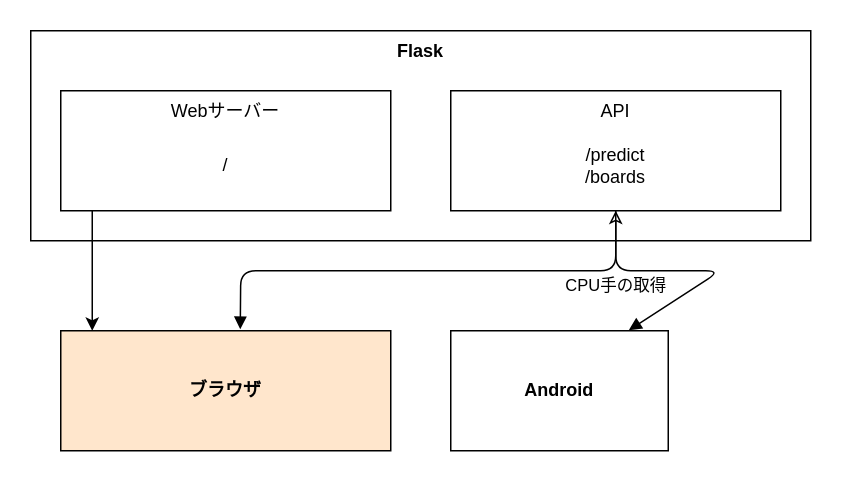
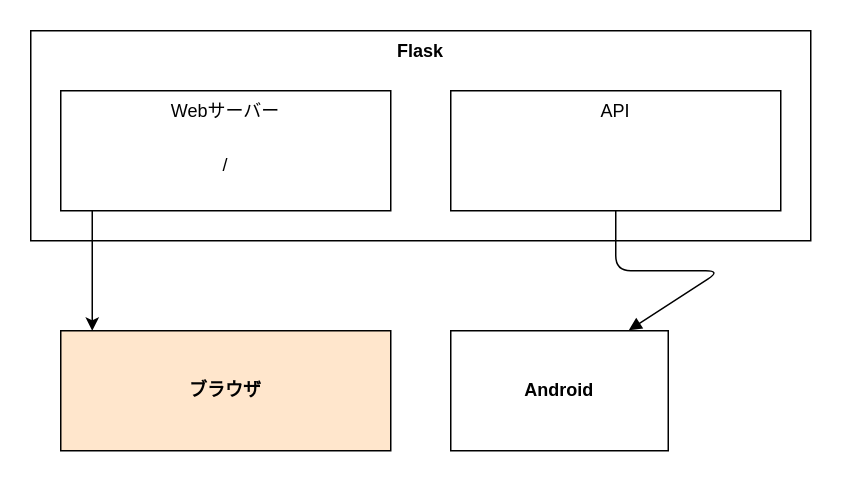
node "/predict/boards": removed
edge "API" -- "Android": arrowhead classic -> none
edge "API" -> "ブラウザ": removed, label "CPU手の取得"
